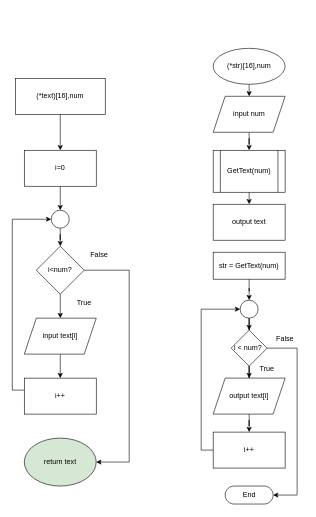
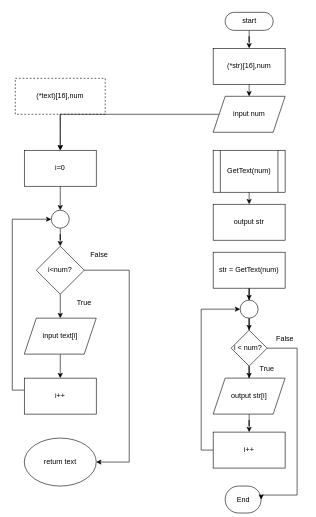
node "start": added
edge "start" -> "(*str)[16],num": added
node "(*str)[16],num": shape ellipse -> rectangle
node "(*text)[16],num": style solid -> dashed
edge "input num" -> "GetText(num)": now "input num" -> "i=0"
node "output text": label "output text" -> "output str"
node "str = GetText(num)": size 72x27 -> 72x36
node "output text[i]": label "output text[i]" -> "output str[i]"
node "return text": fillcolor #d5e8d4 -> #ffffff
node "End": size 48x18 -> 36x27
